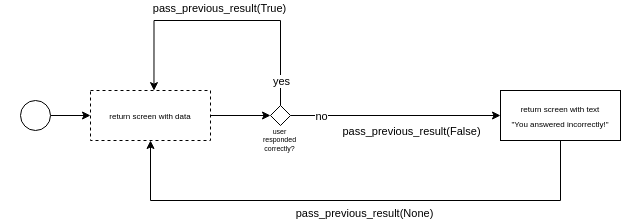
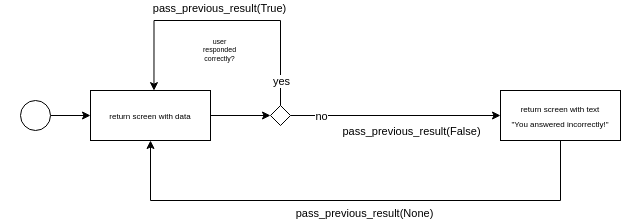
node "return screen with data": style dashed -> solid
node "user responded correctly?": moved (280, 141) -> (220, 51)
